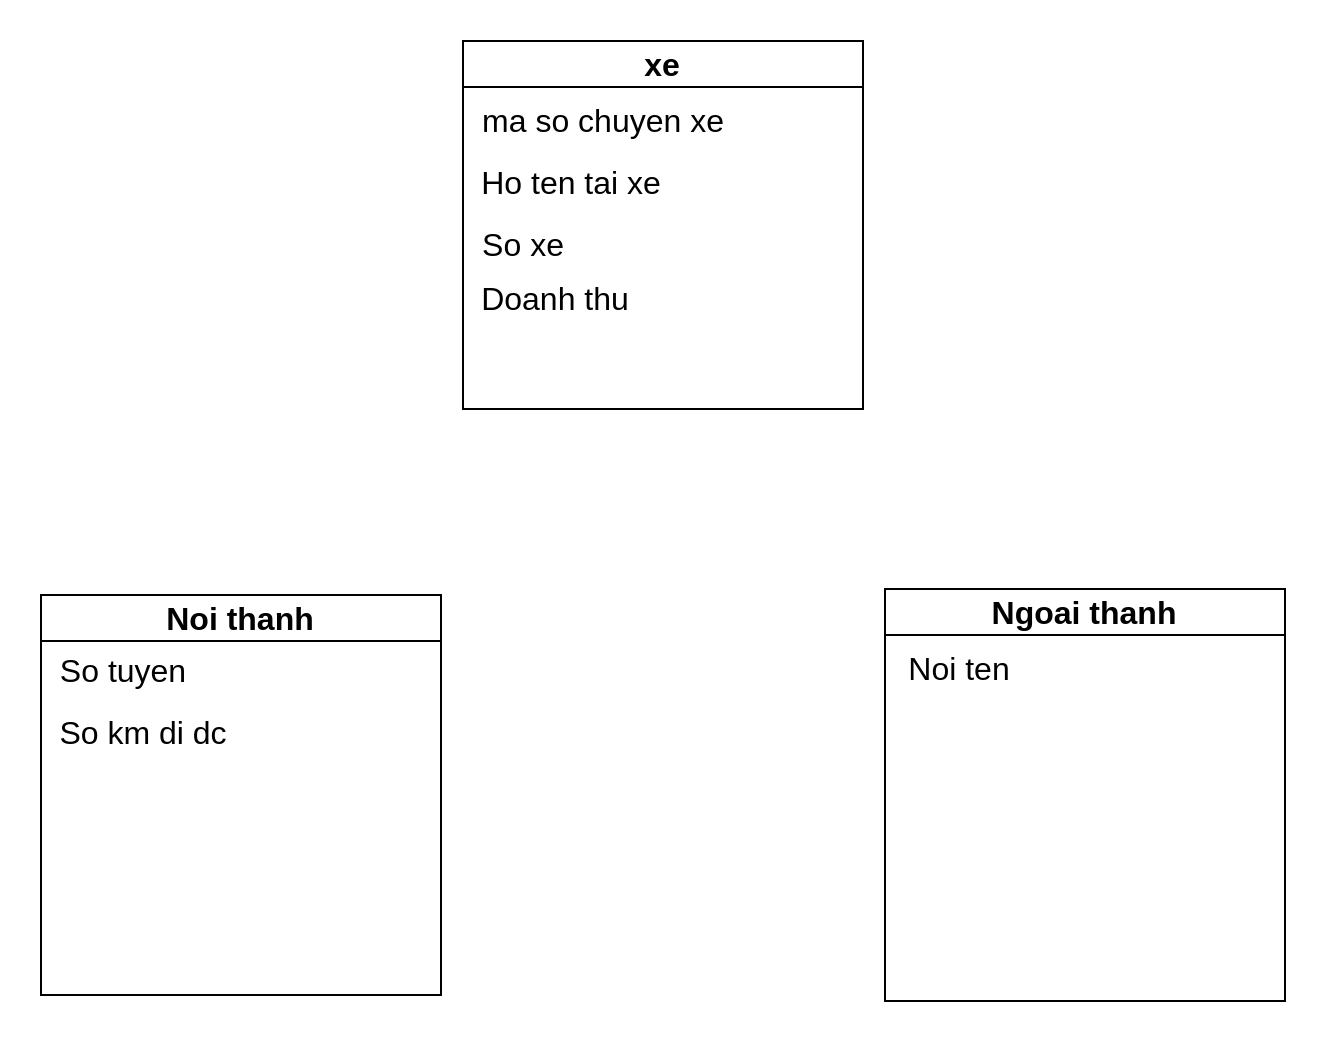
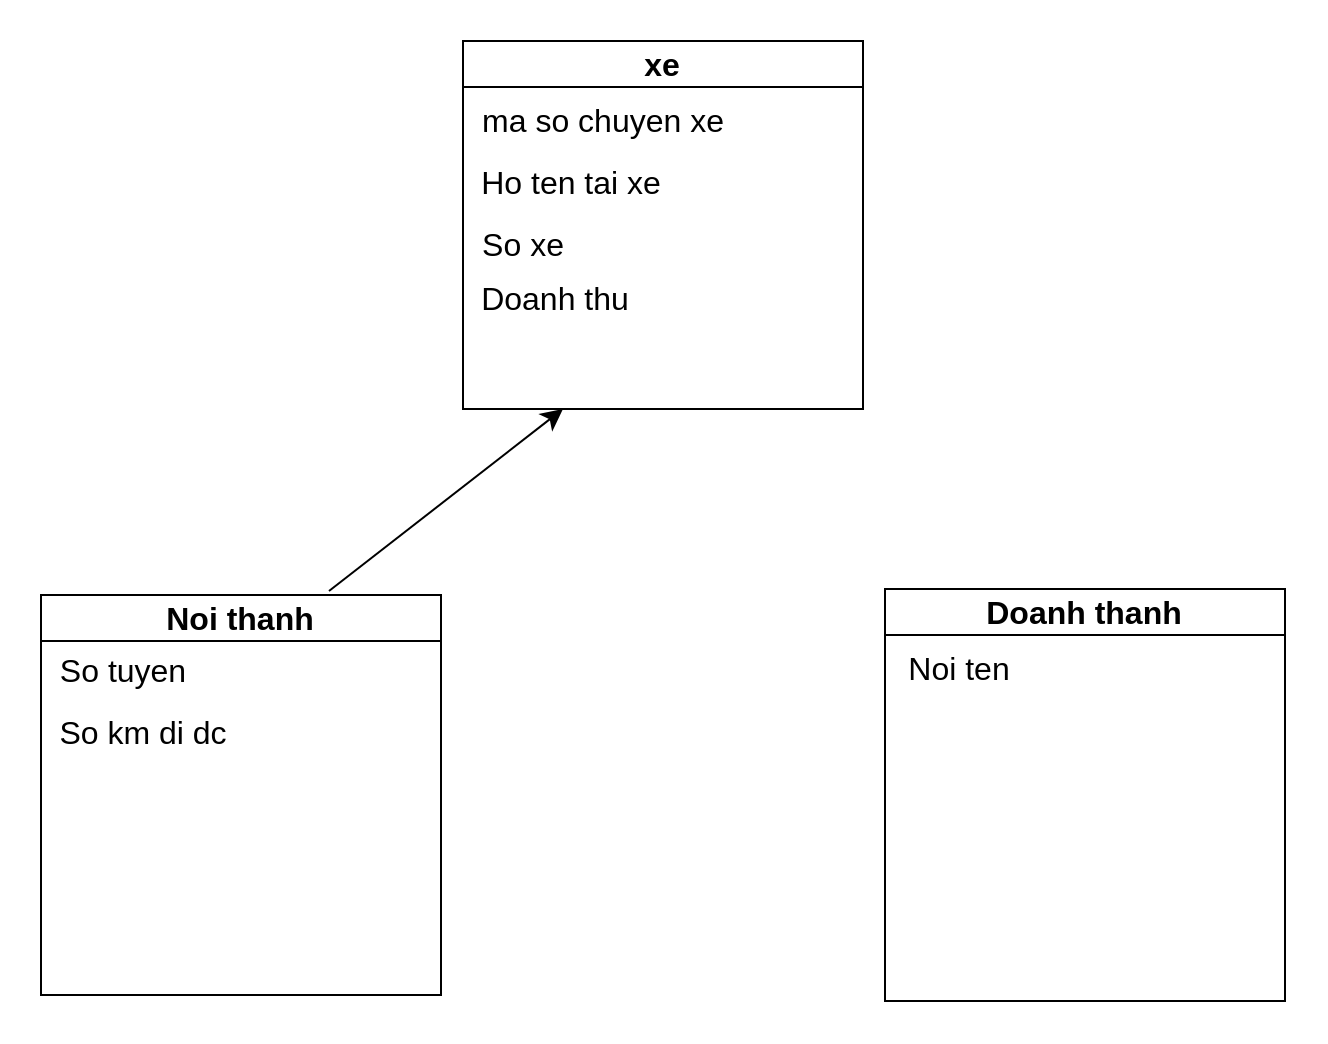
edge "Noi thanh" -> "xe": added
node "Ngoai thanh": label "Ngoai thanh" -> "Doanh thanh"
